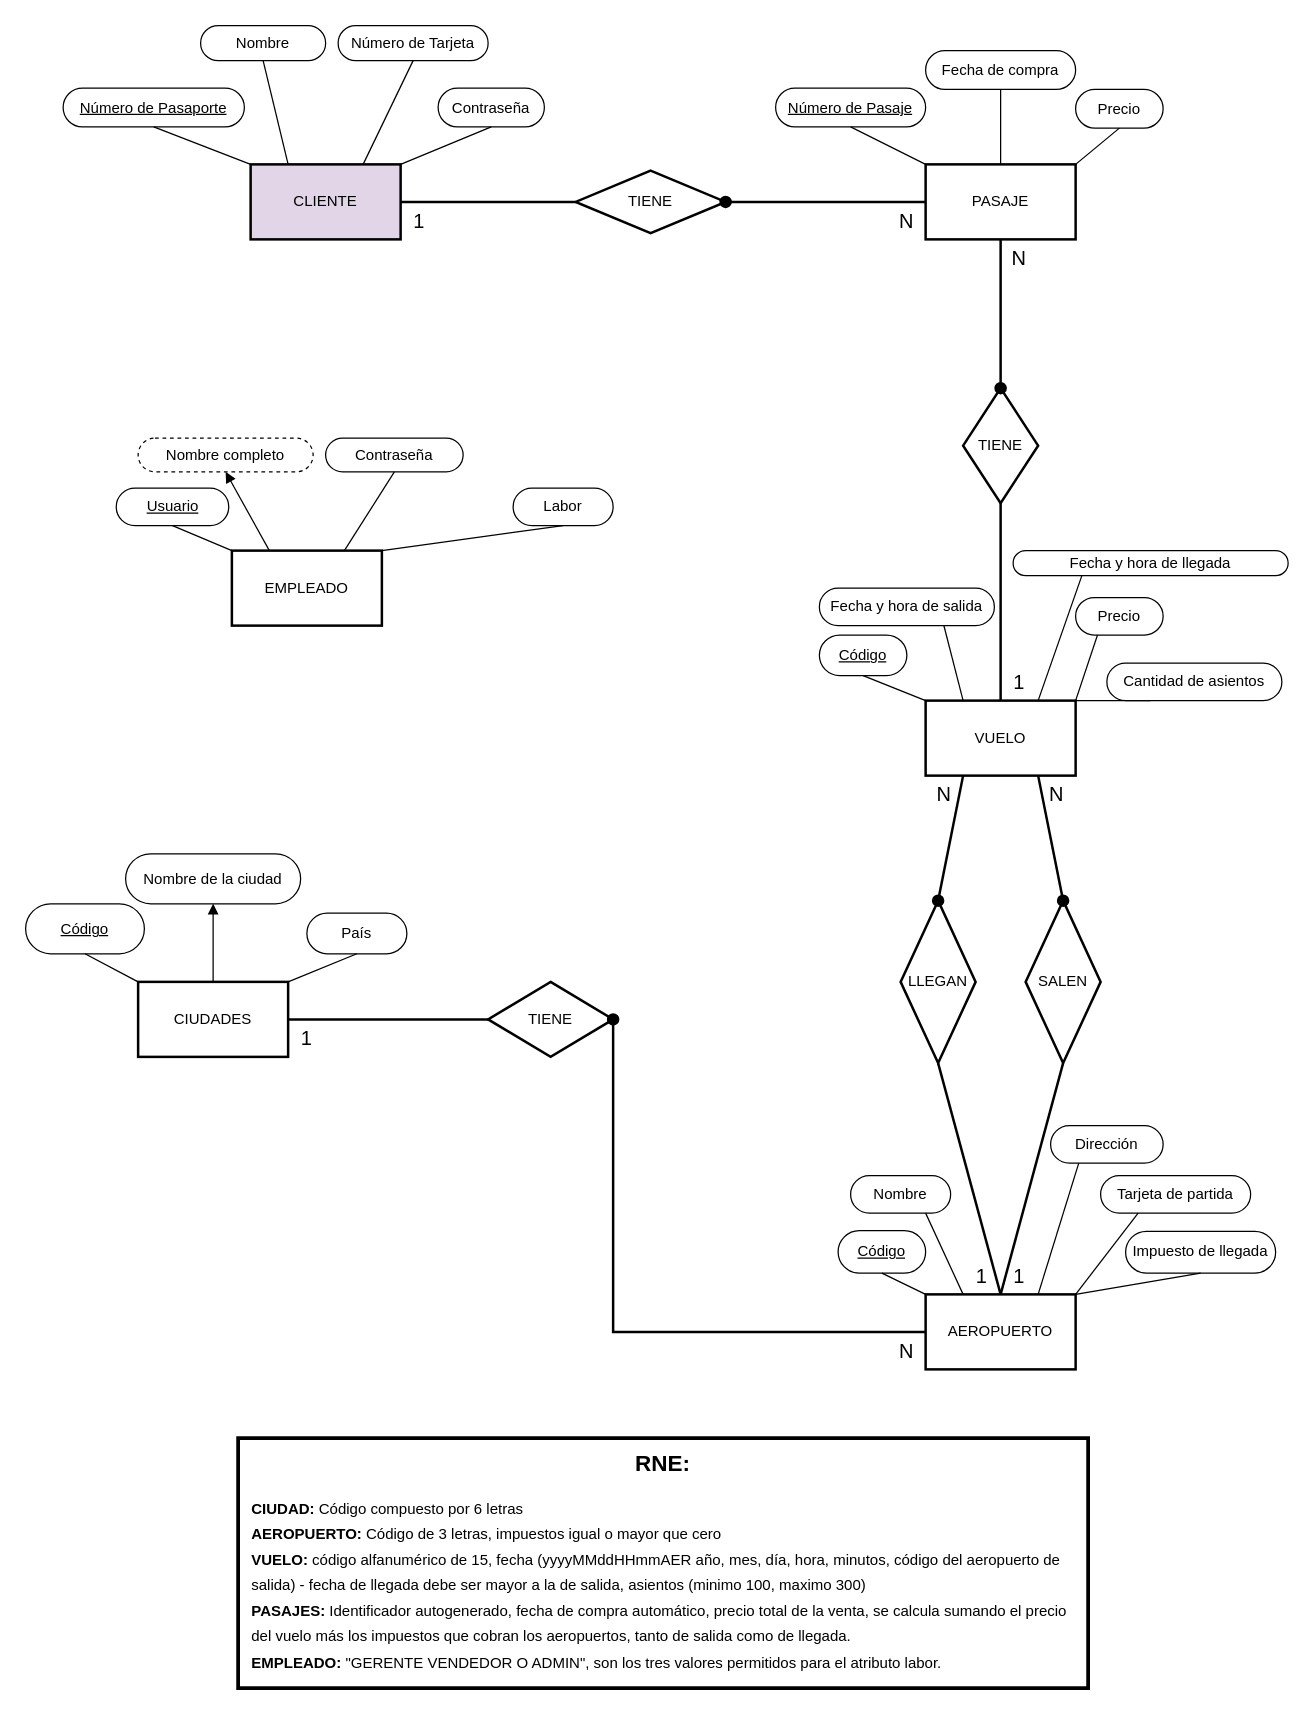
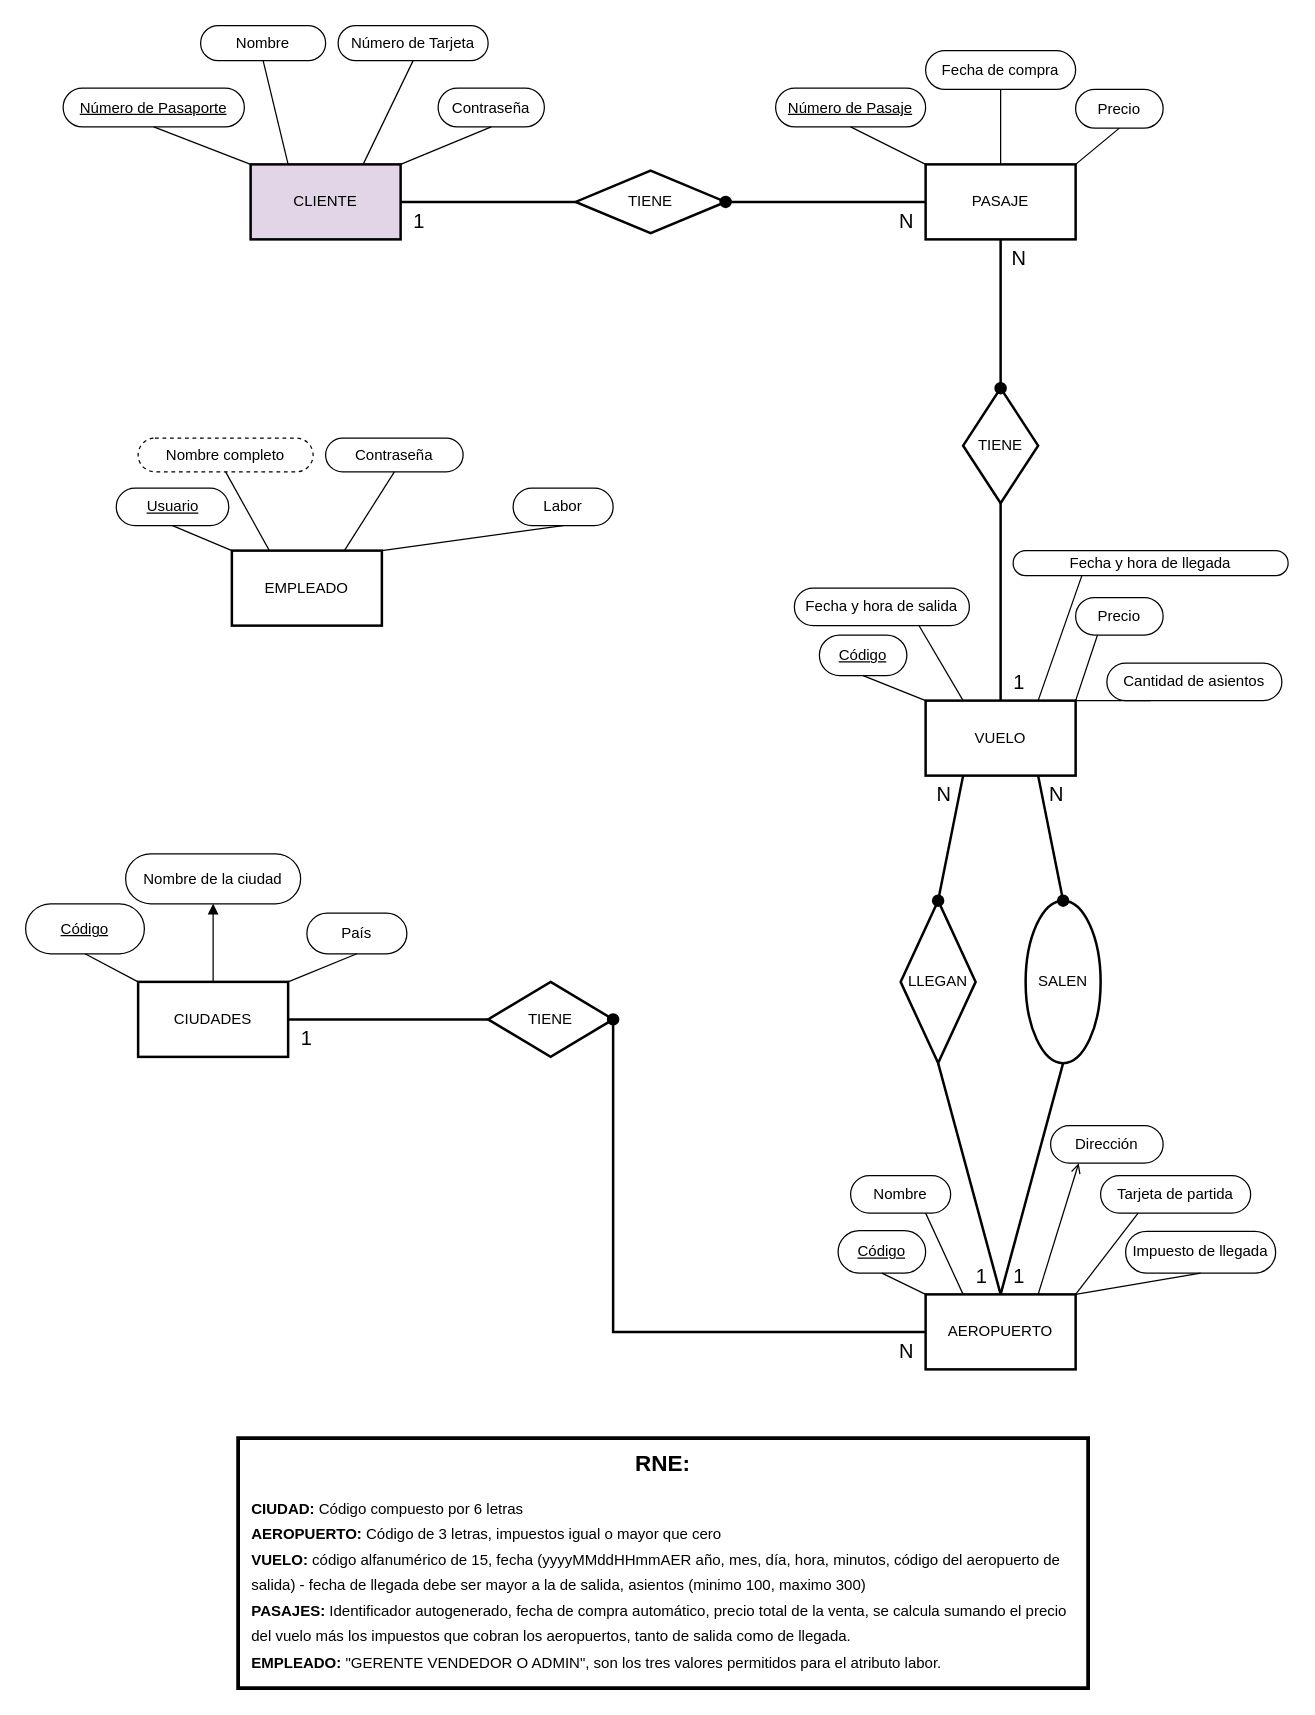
edge "EMPLEADO" -> "Nombre completo": arrowhead block -> none
node "Fecha y hora de salida": moved (907, 607) -> (882, 607)
node "SALEN": shape diamond -> ellipse
edge "Dirección" -- "AEROPUERTO": arrowhead none -> open
